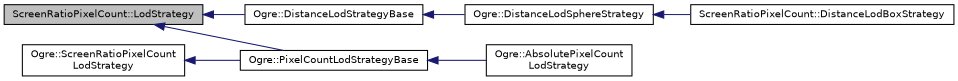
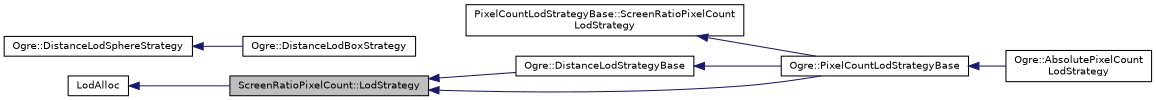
edge "Ogre::DistanceLodSphereStrategy" -> "Ogre::DistanceLodStrategyBase": now "Ogre::PixelCountLodStrategyBase" -> "Ogre::DistanceLodStrategyBase"
node "ScreenRatioPixelCount::DistanceLodBoxStrategy": label "ScreenRatioPixelCount::DistanceLodBoxStrategy" -> "Ogre::DistanceLodBoxStrategy"
node "Ogre::ScreenRatioPixelCount LodStrategy": label "Ogre::ScreenRatioPixelCount LodStrategy" -> "PixelCountLodStrategyBase::ScreenRatioPixelCount LodStrategy"
node "LodAlloc": added
